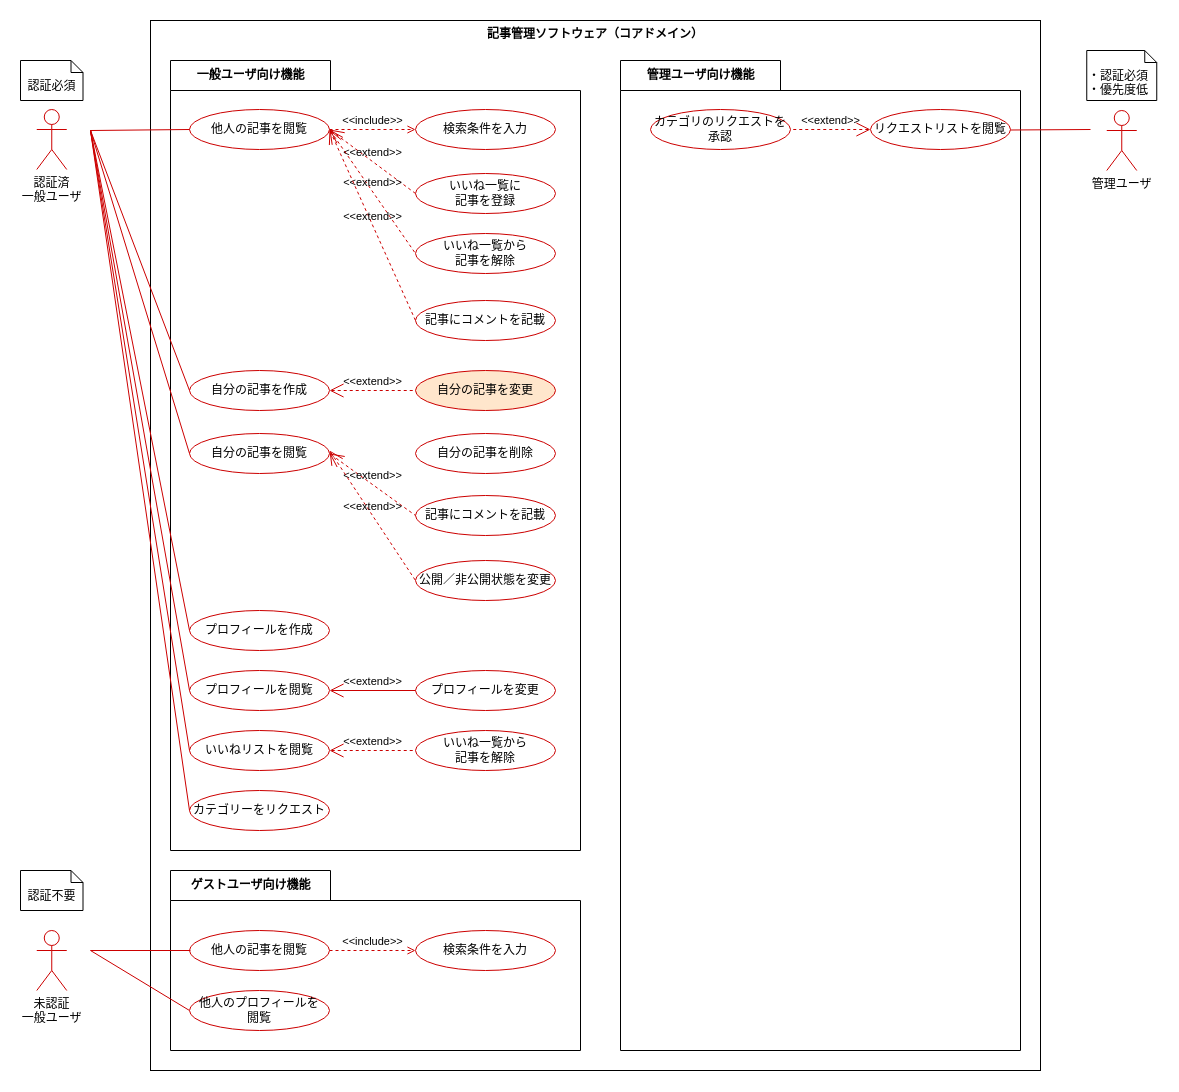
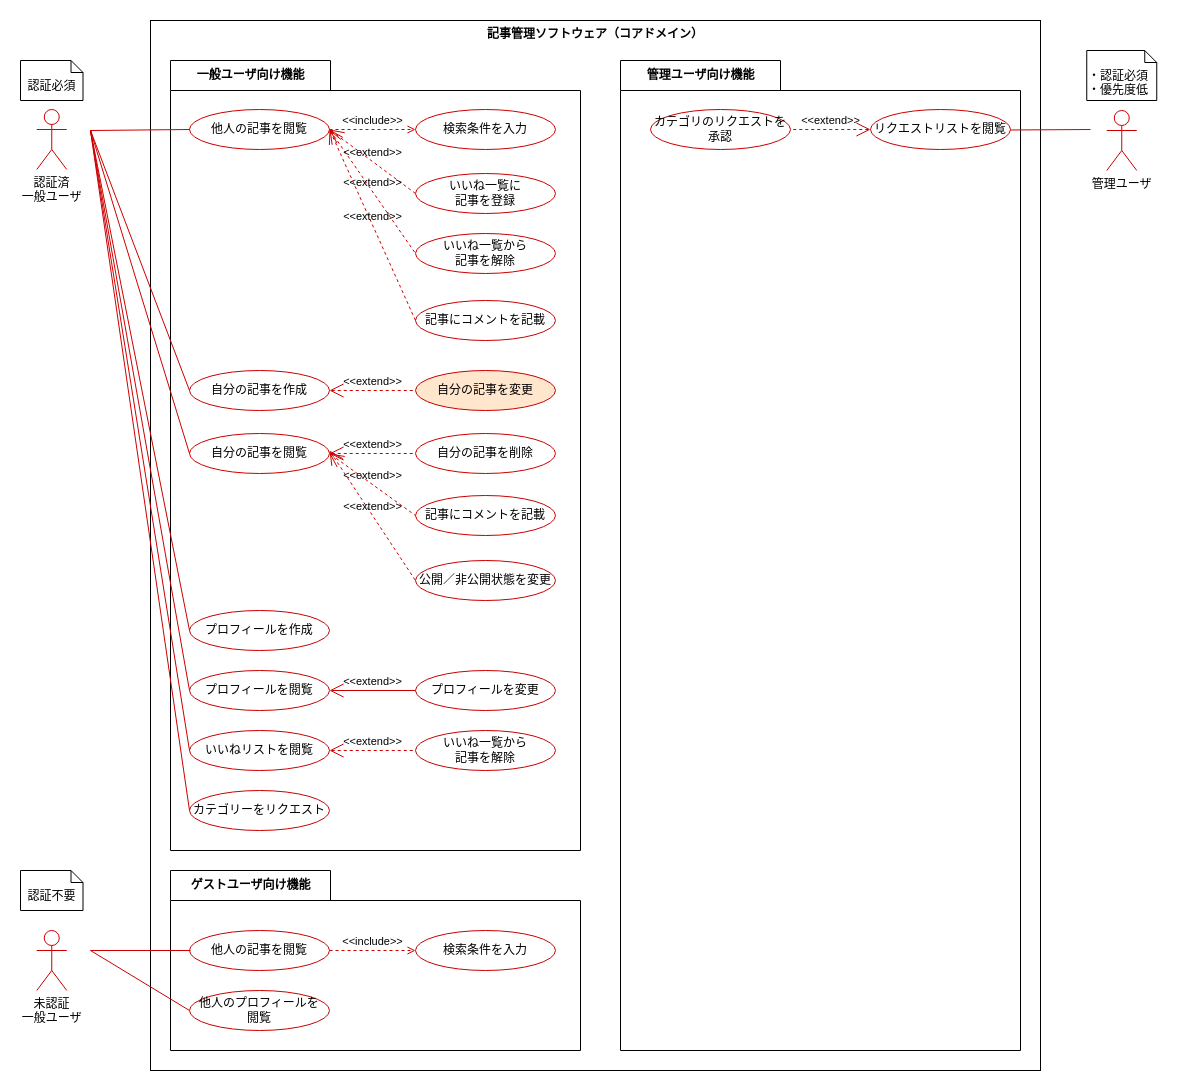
edge "自分の記事を削除" -> "自分の記事を閲覧": added, label "<<extend>>"
